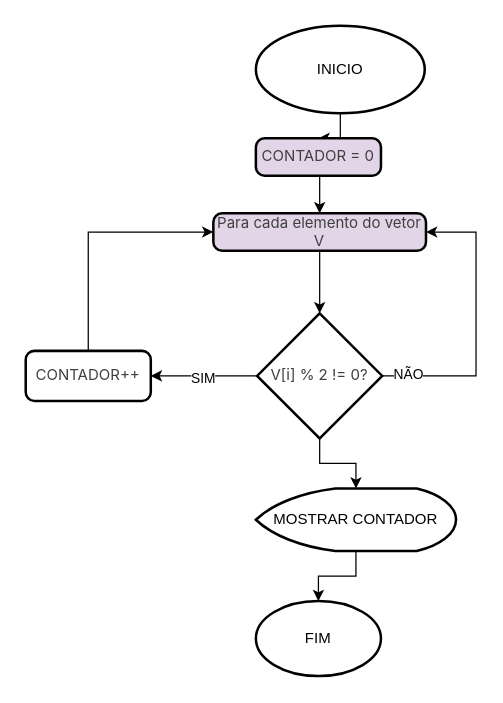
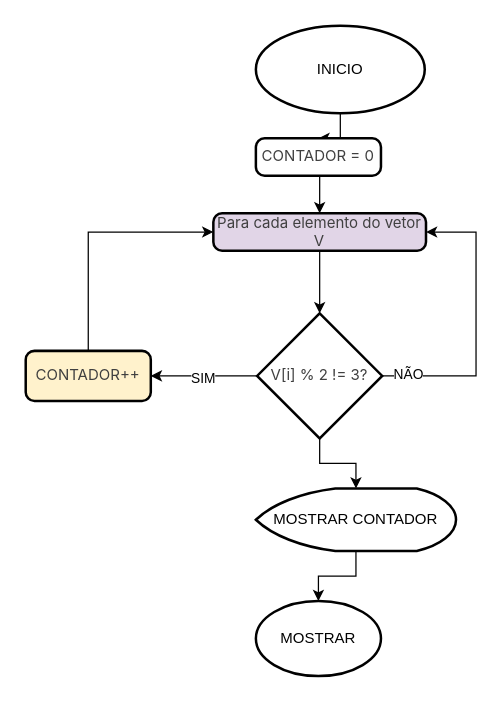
node "CONTADOR = 0": fillcolor #e1d5e7 -> #ffffff
node "CONTADOR++": fillcolor #ffffff -> #fff2cc
node "V[i] % 2 != 0?": label "V[i] % 2 != 0?" -> "V[i] % 2 != 3?"
node "FIM": label "FIM" -> "MOSTRAR"
